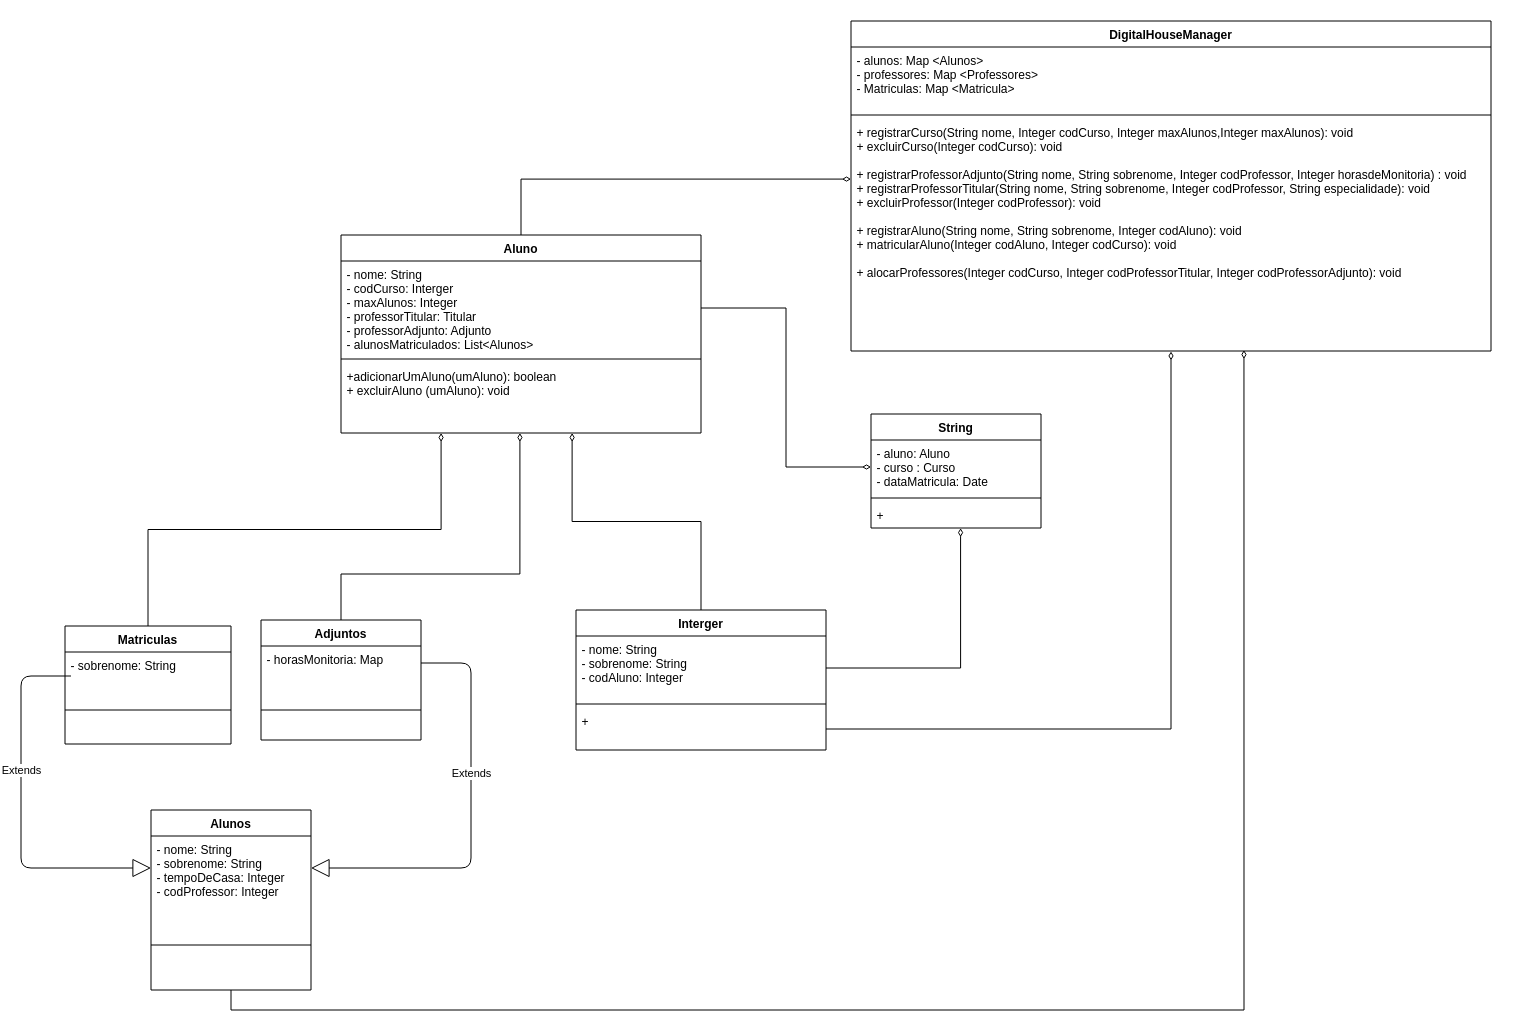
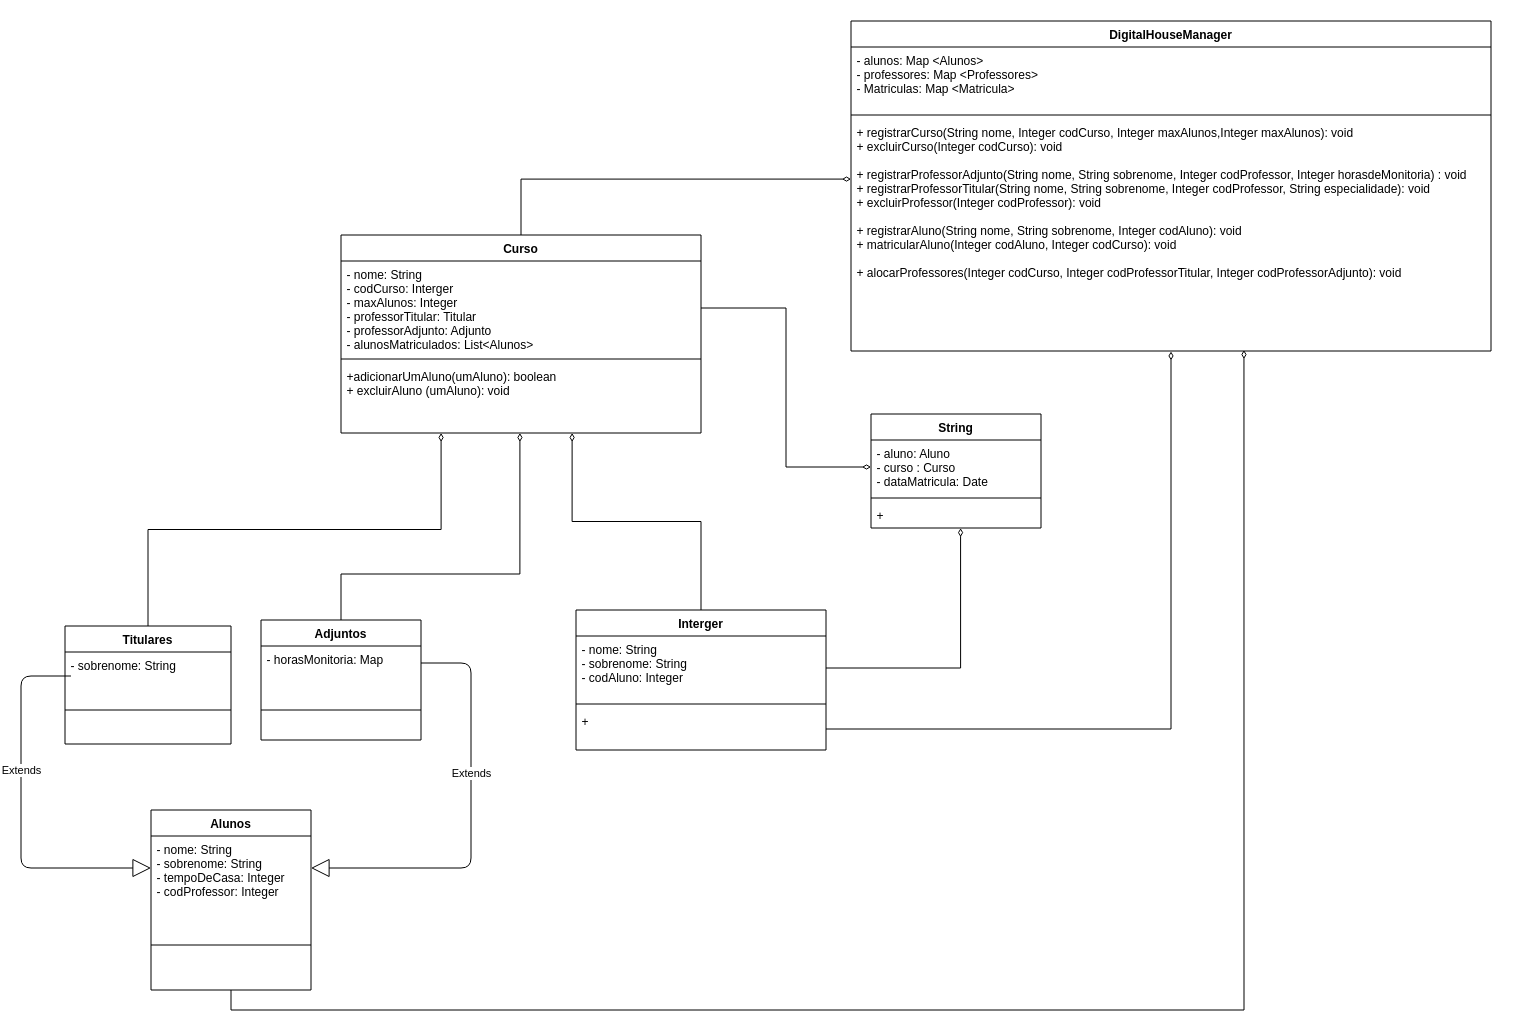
node "Aluno": label "Aluno" -> "Curso"
node "Matriculas": label "Matriculas" -> "Titulares"
